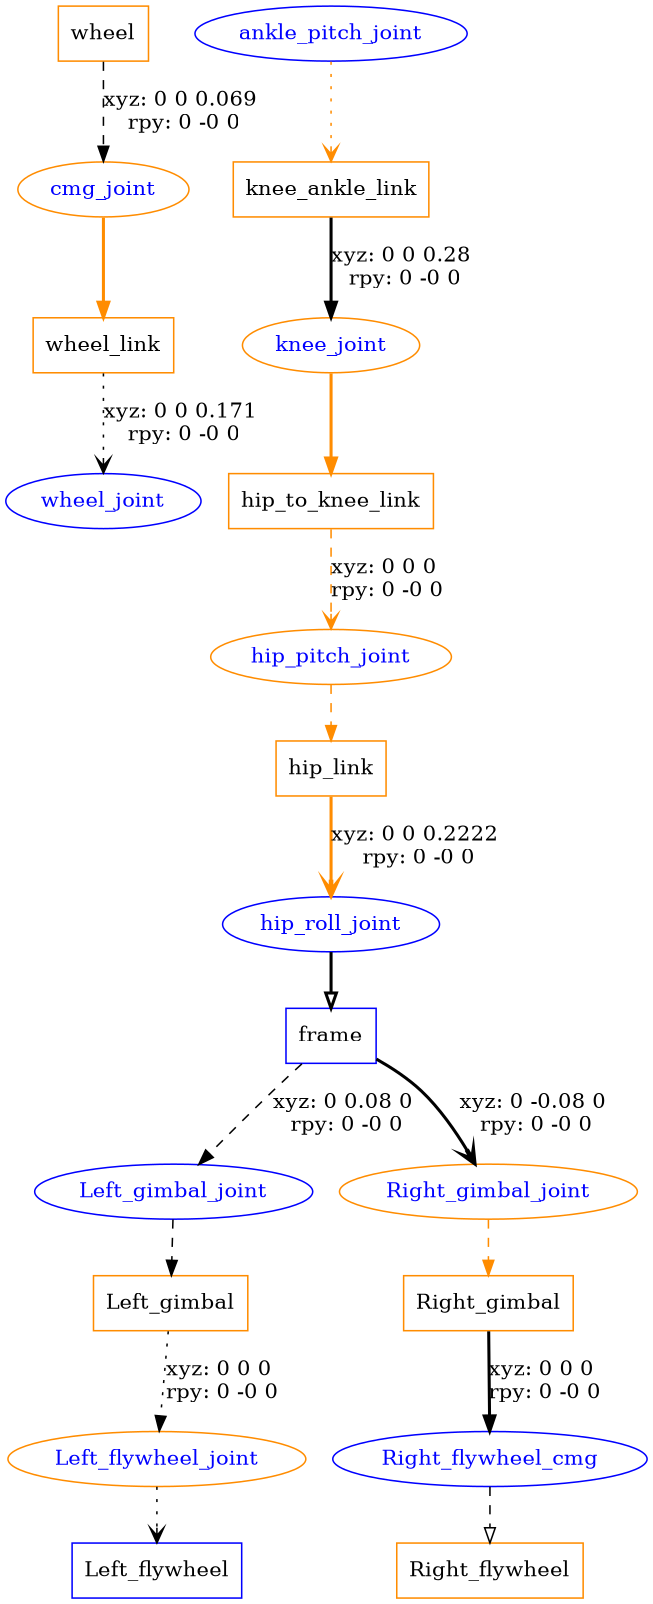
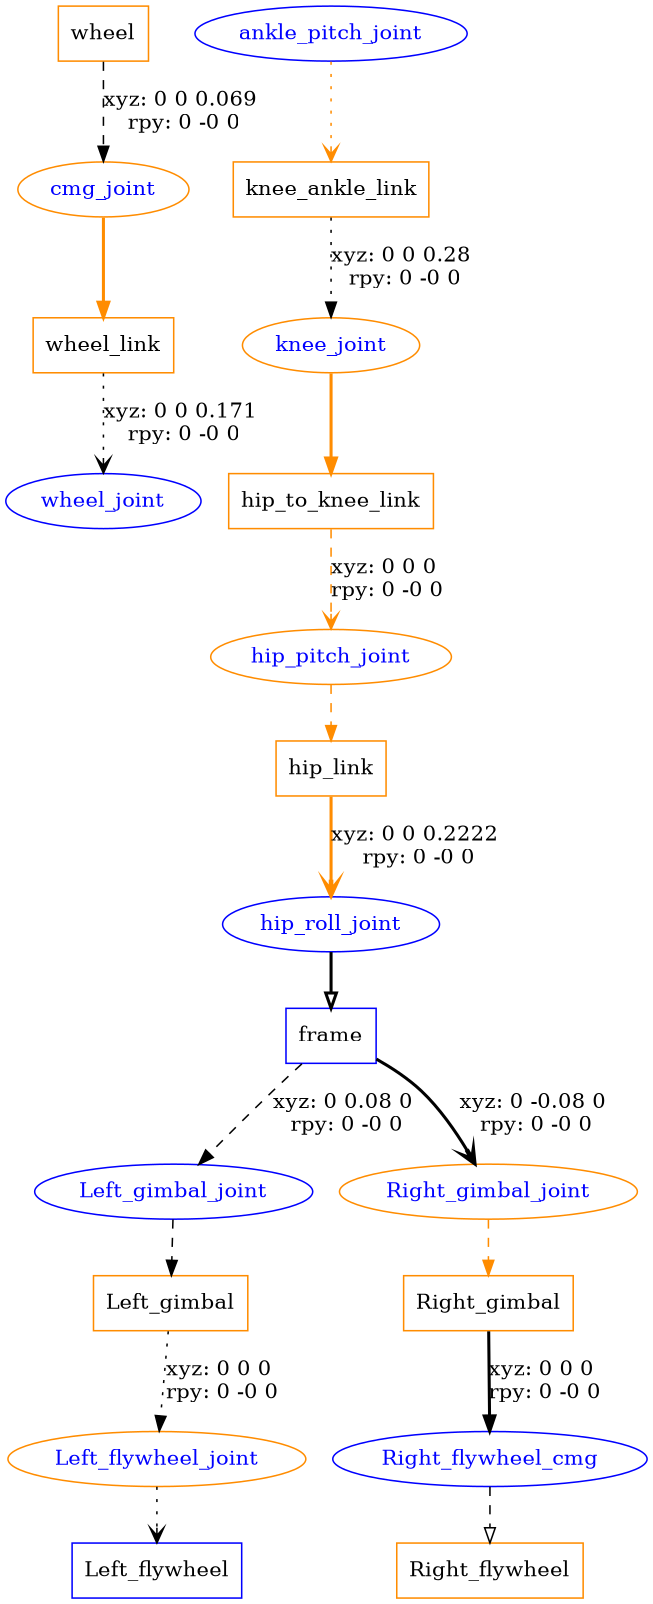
edge "knee_ankle_link" -> "knee_joint": style bold -> dotted
